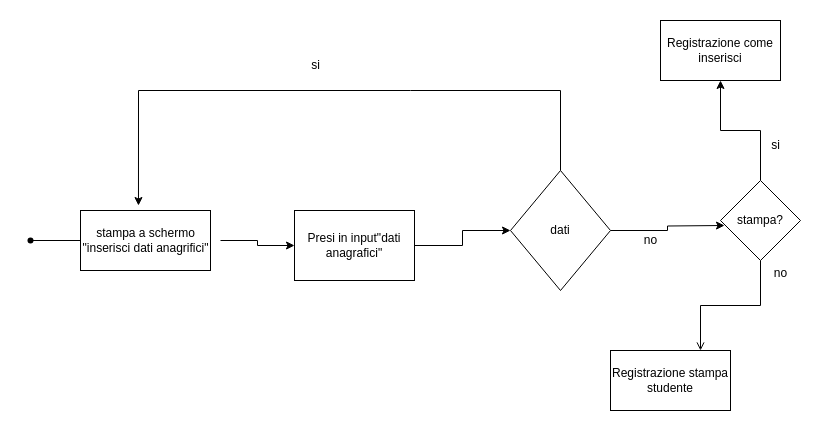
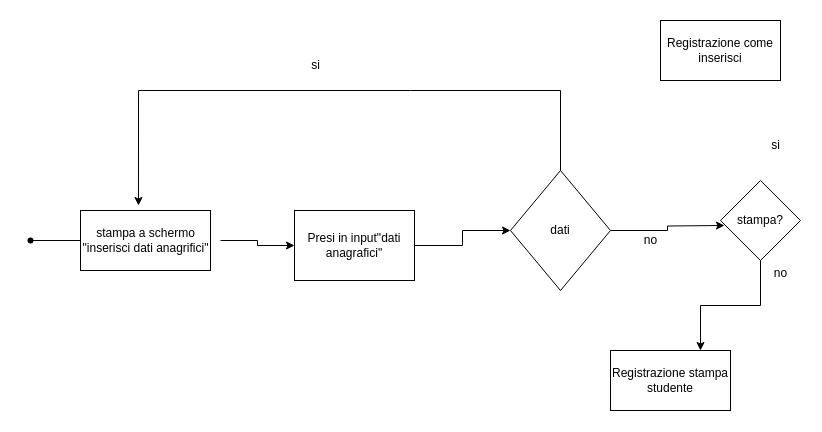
edge "stampa?" -> "Registrazione come inserisci": removed
edge "stampa?" -> "Registrazione stampa studente": arrowhead open -> classic
